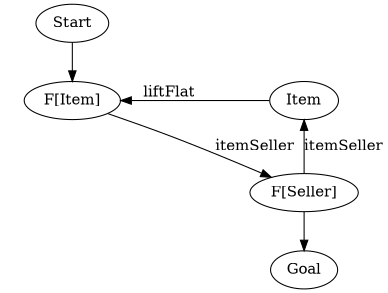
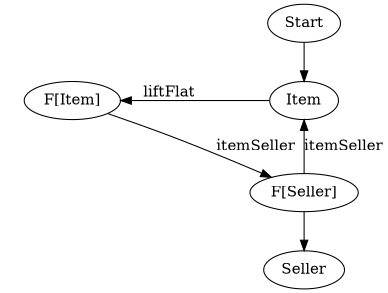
edge "Start" -> "F[Item]": now "Start" -> "Item"
node "Goal": label "Goal" -> "Seller"
